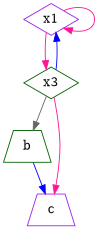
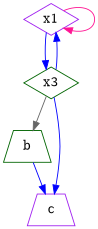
edge "x1" -> "x3": color deeppink -> blue
edge "x3" -> "c": color deeppink -> blue
